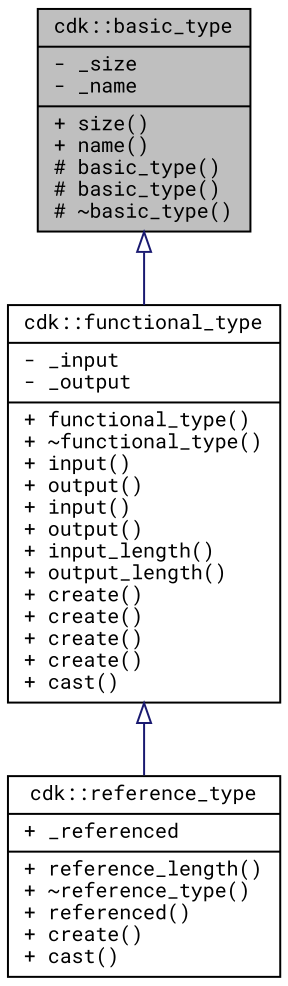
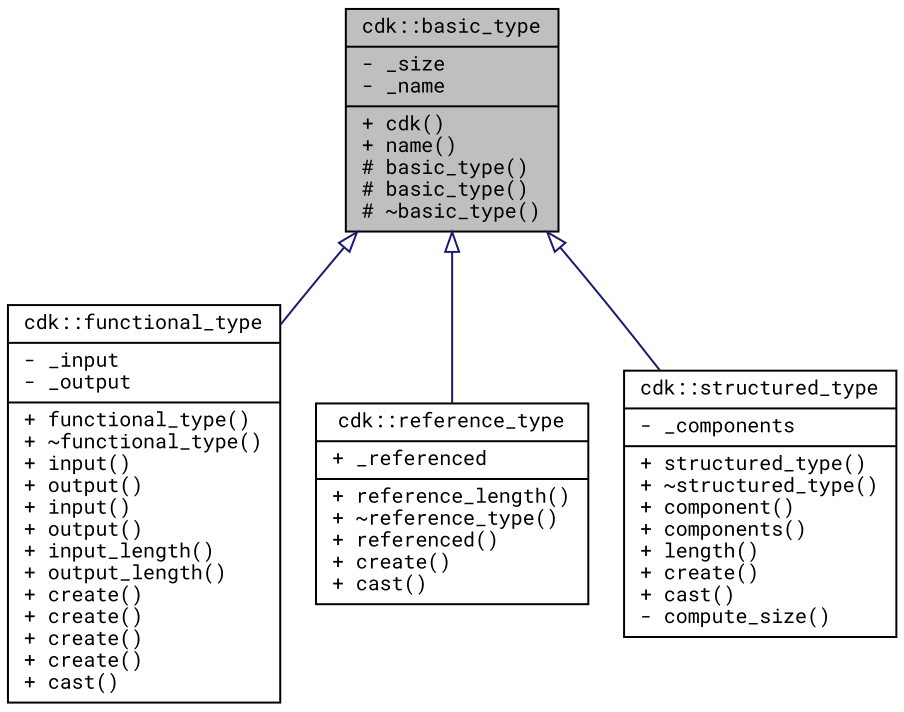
node "cdk::basic_type": text "+ size()" -> "+ cdk()"
node "cdk::structured_type": added
edge "cdk::reference_type" -> "cdk::functional_type": now "cdk::reference_type" -> "cdk::basic_type"
